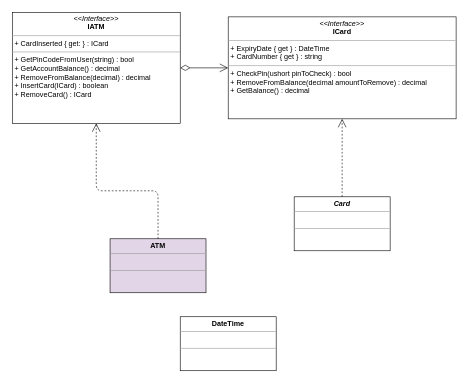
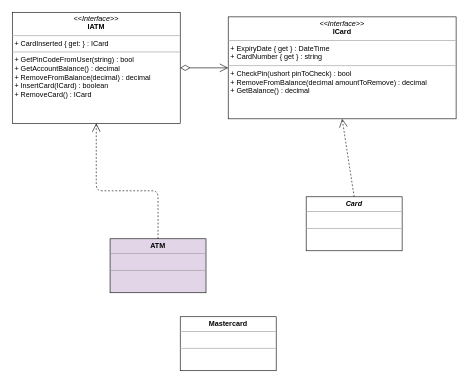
node "Card": moved (342, 224) -> (354, 224)
node "DateTime": label "DateTime" -> "Mastercard"
